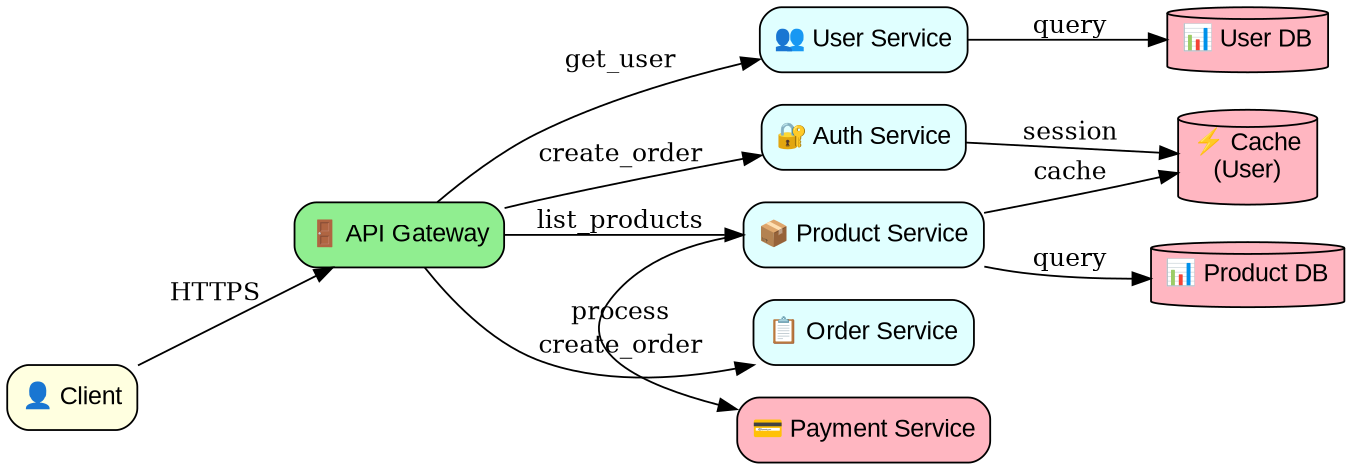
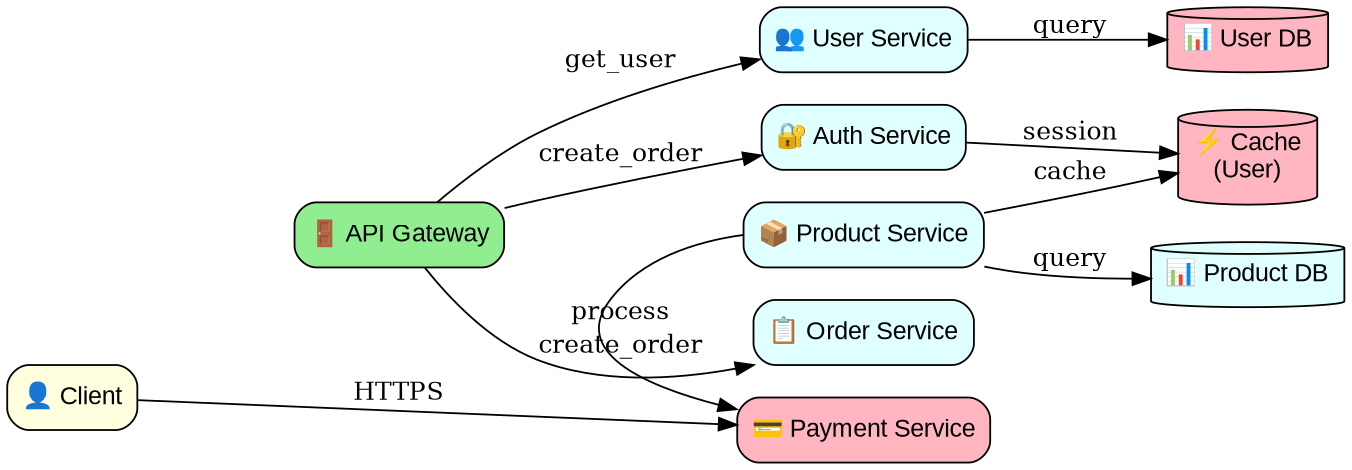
edge "🚪 API Gateway" -> "📦 Product Service": removed, label "list_products"
node "📊 Product DB": fillcolor lightpink -> lightcyan
edge "👤 Client" -> "🚪 API Gateway": now "👤 Client" -> "💳 Payment Service"
